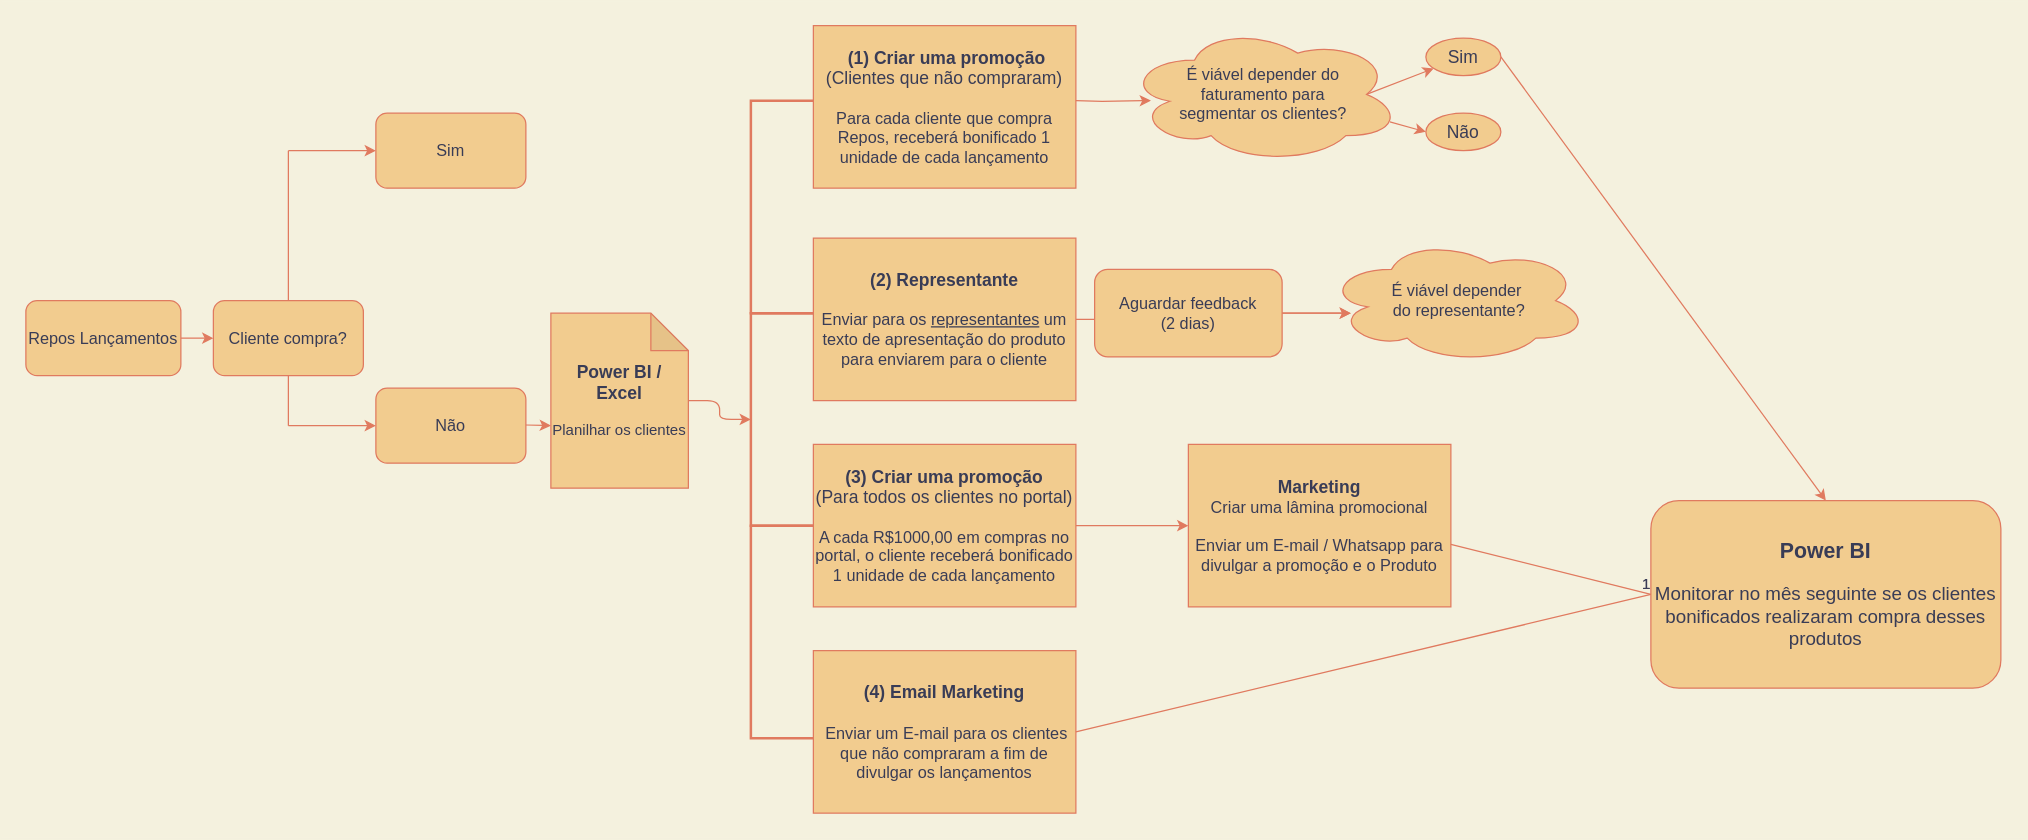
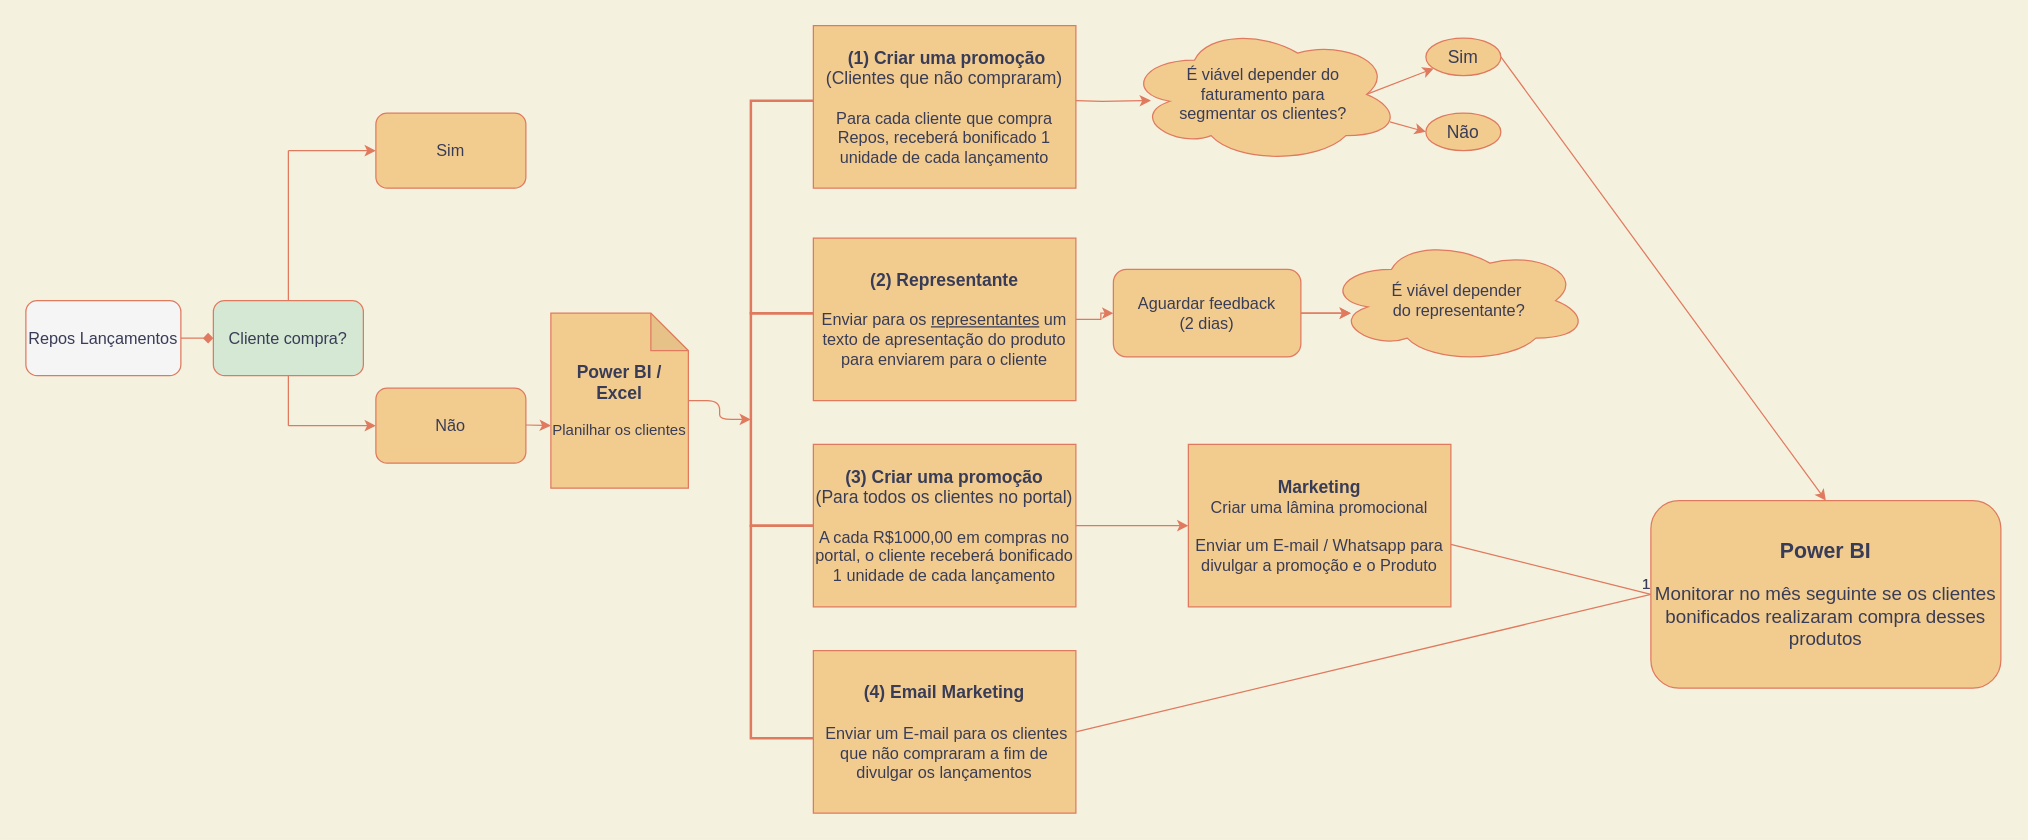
node "Aguardar feedback(2 dias)": moved (1188, 313) -> (1207, 313)
node "Repos Lançamentos": fillcolor #f2cc8f -> #f5f5f5
edge "Repos Lançamentos" -> "Cliente compra?": arrowhead classic -> diamond
node "Cliente compra?": fillcolor #f2cc8f -> #d5e8d4
